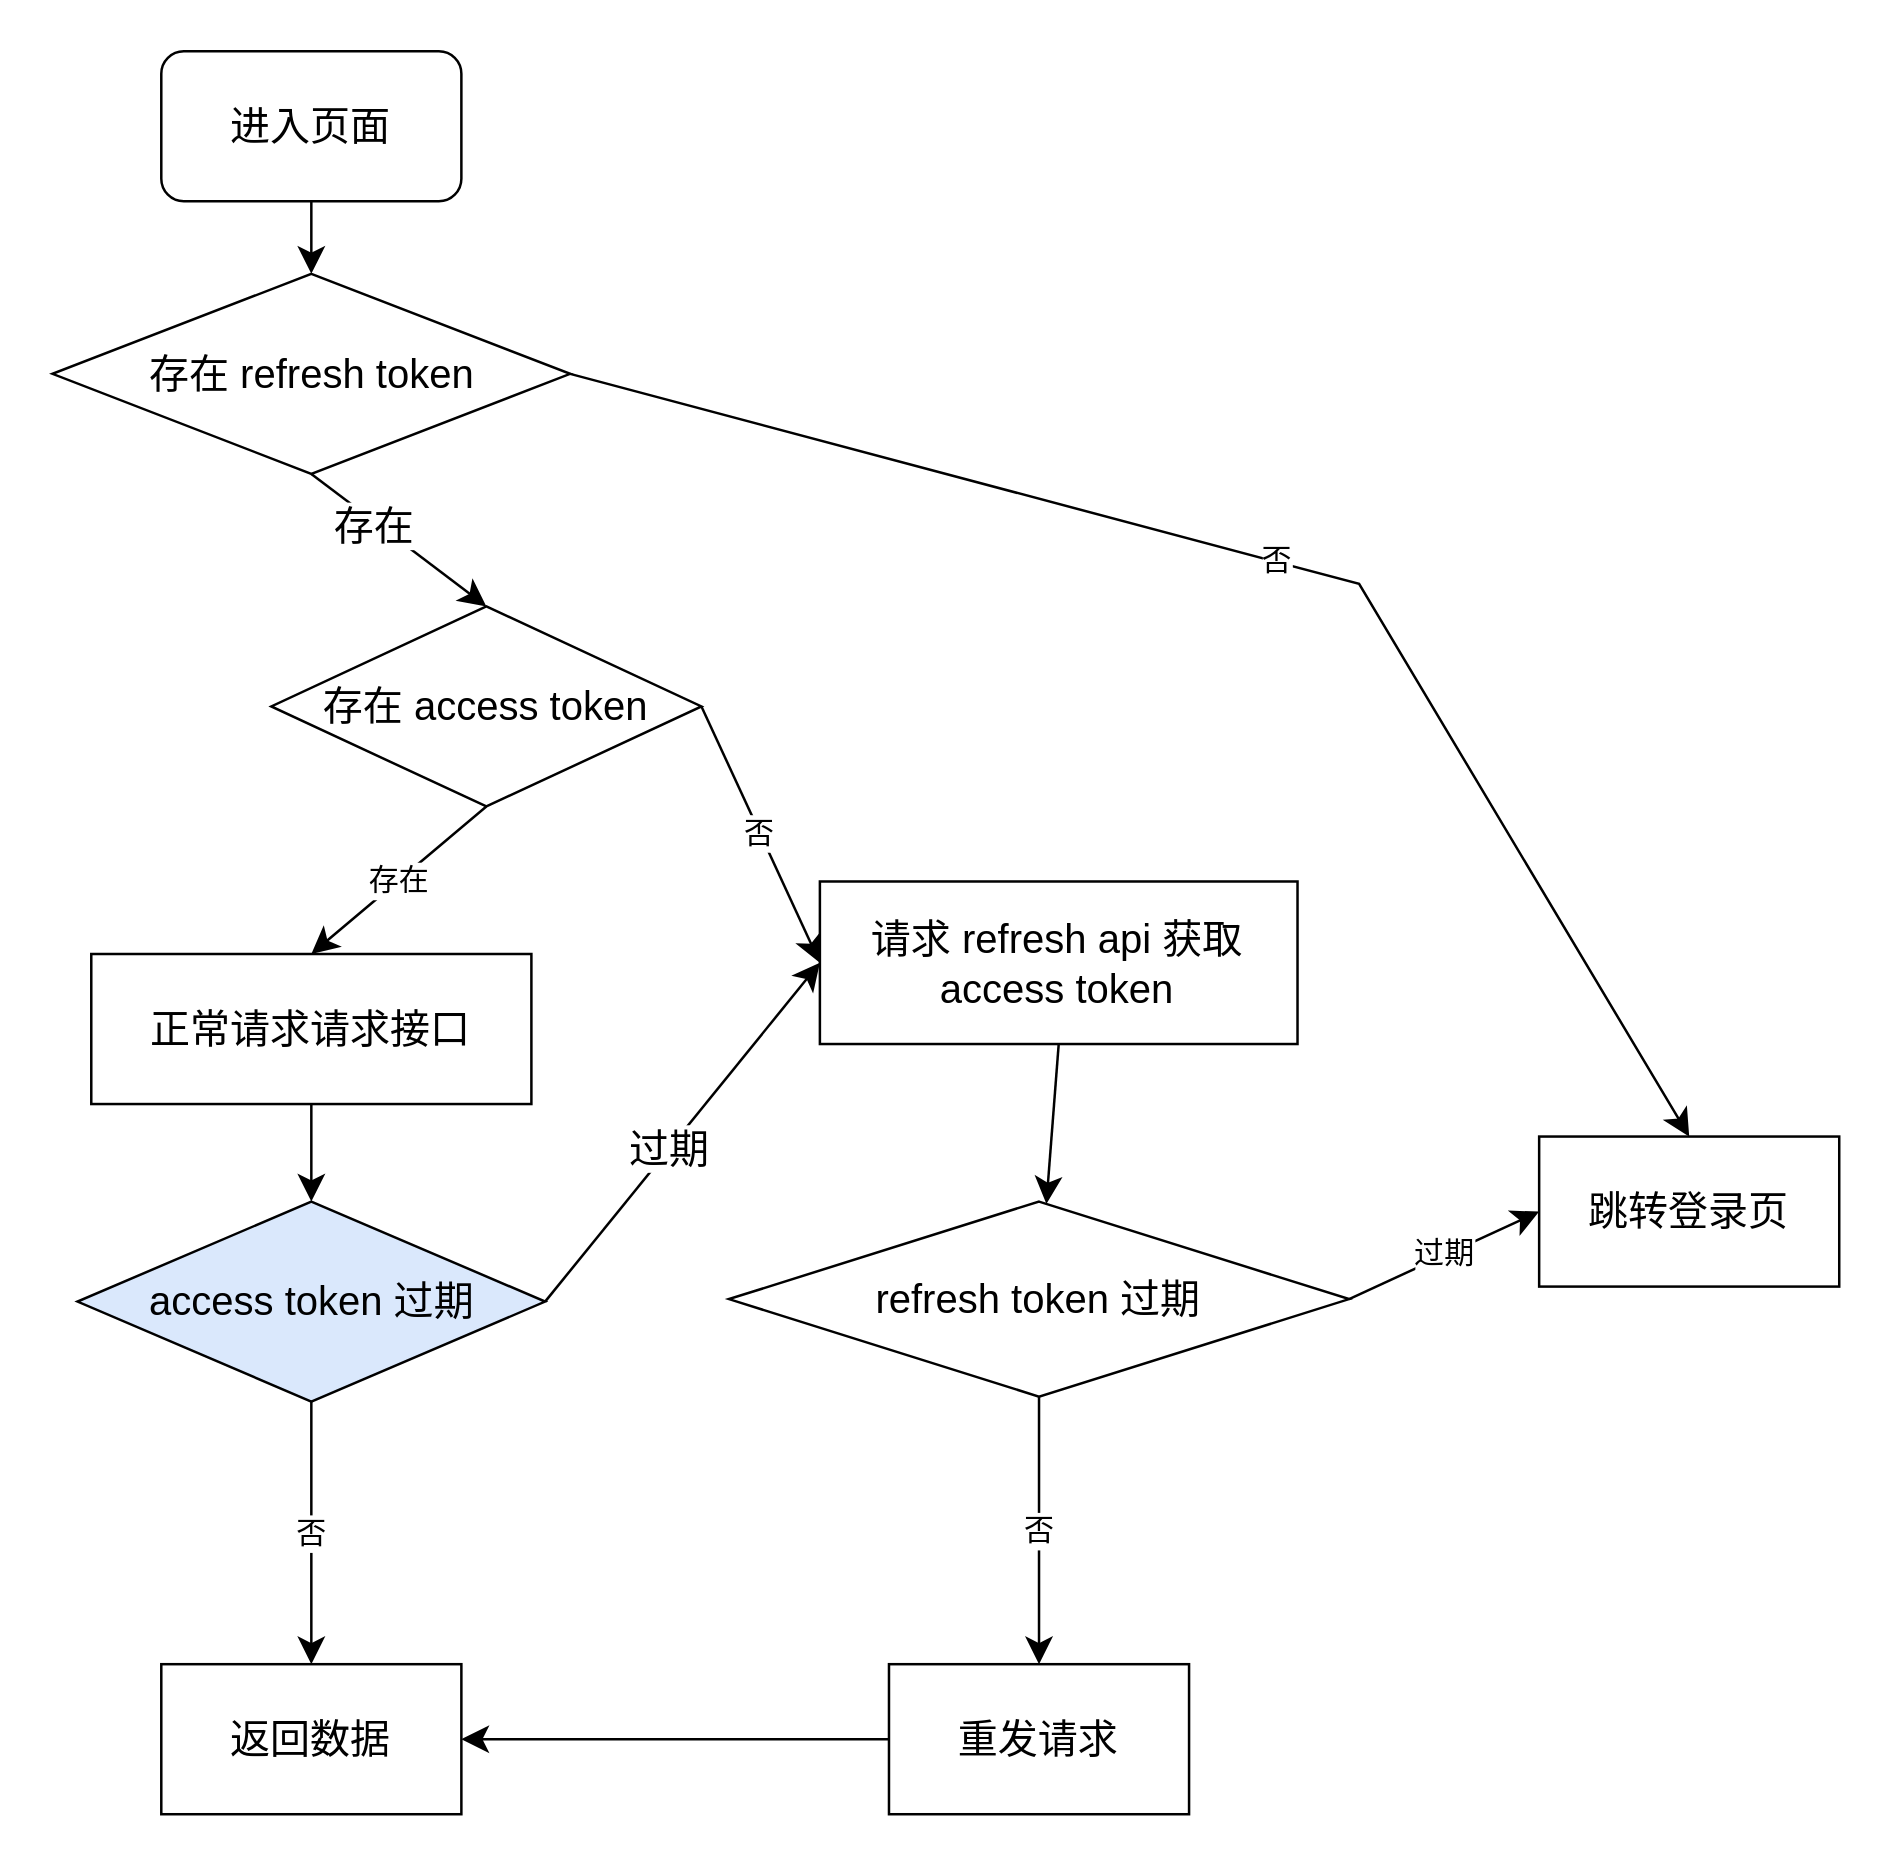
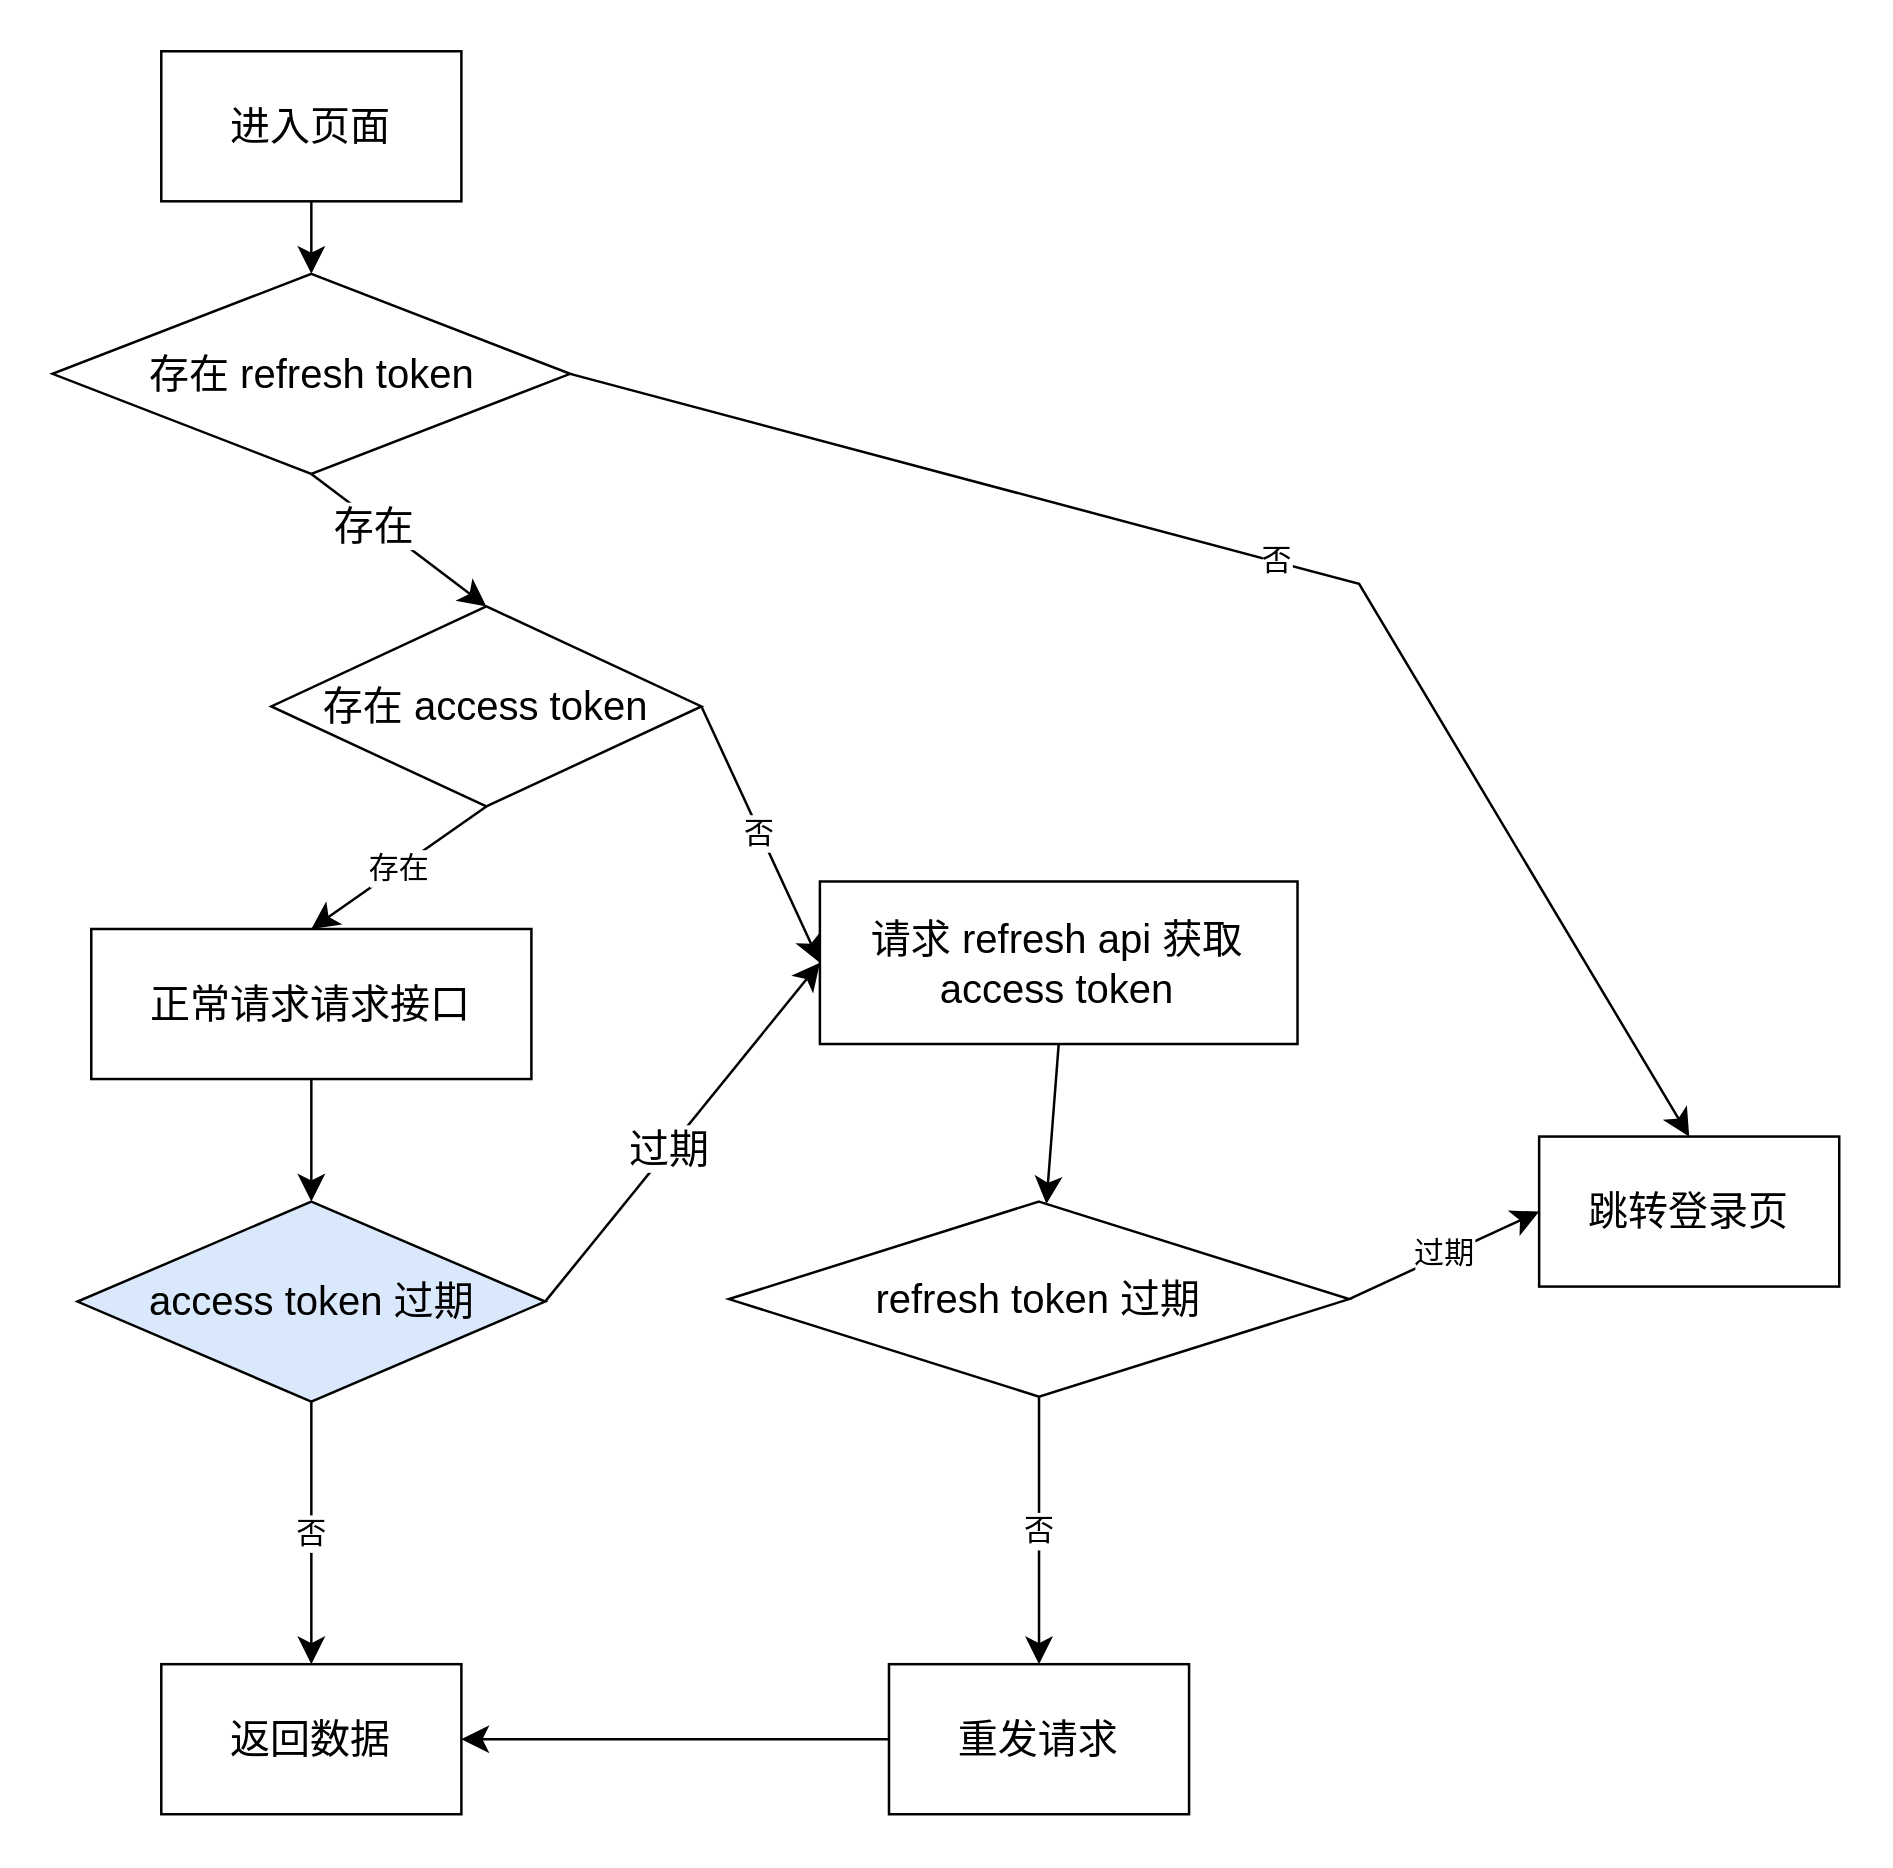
node "进入页面": shape rounded rectangle -> rectangle
node "正常请求请求接口": moved (311, 1029) -> (311, 1004)
